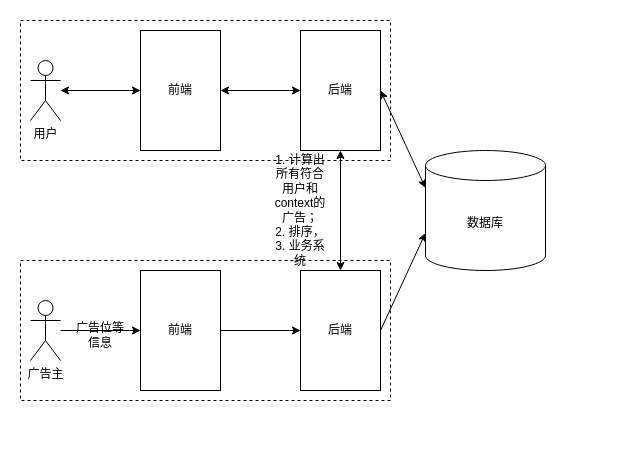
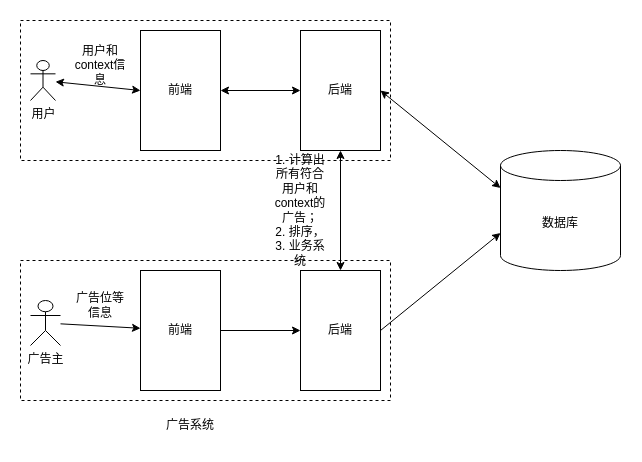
node "用户和context信息": added
node "用户": size 30x60 -> 25x40
node "数据库": moved (486, 211) -> (561, 211)
node "广告主": size 30x60 -> 30x45
node "广告位等信息": moved (101, 336) -> (101, 306)
node "广告系统": added
